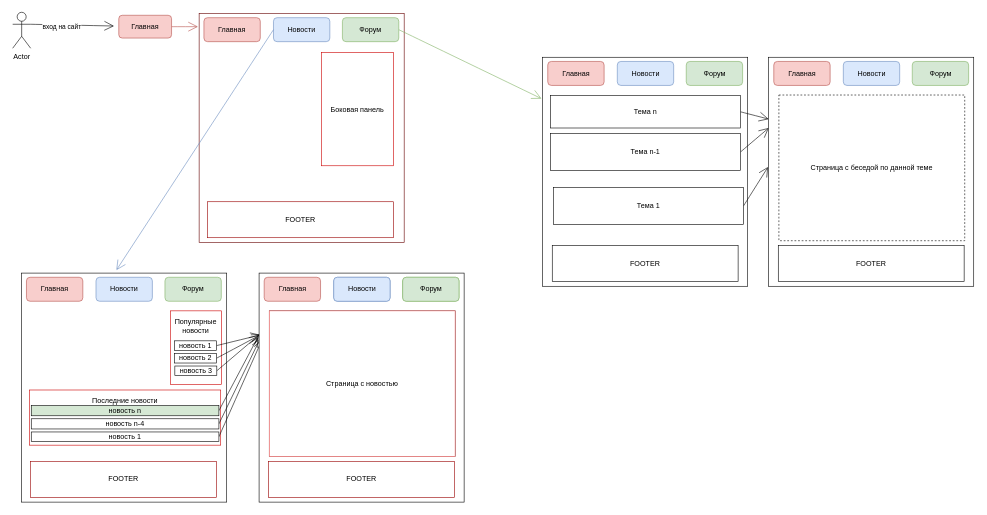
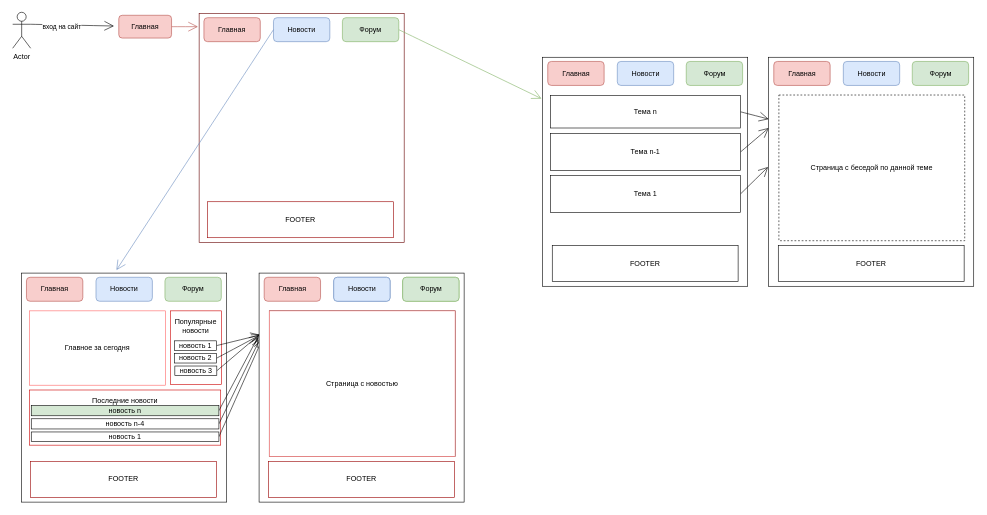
node "Боковая панель": removed
node "Тема 1": moved (649, 206) -> (646, 194)
node "Главное за сегодня": added
